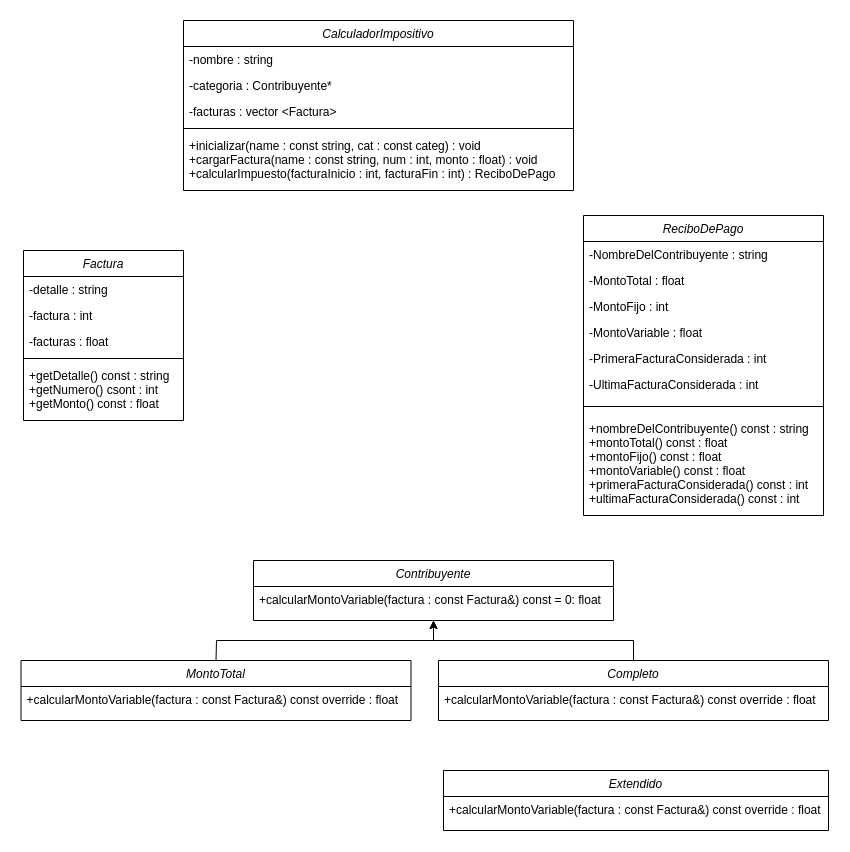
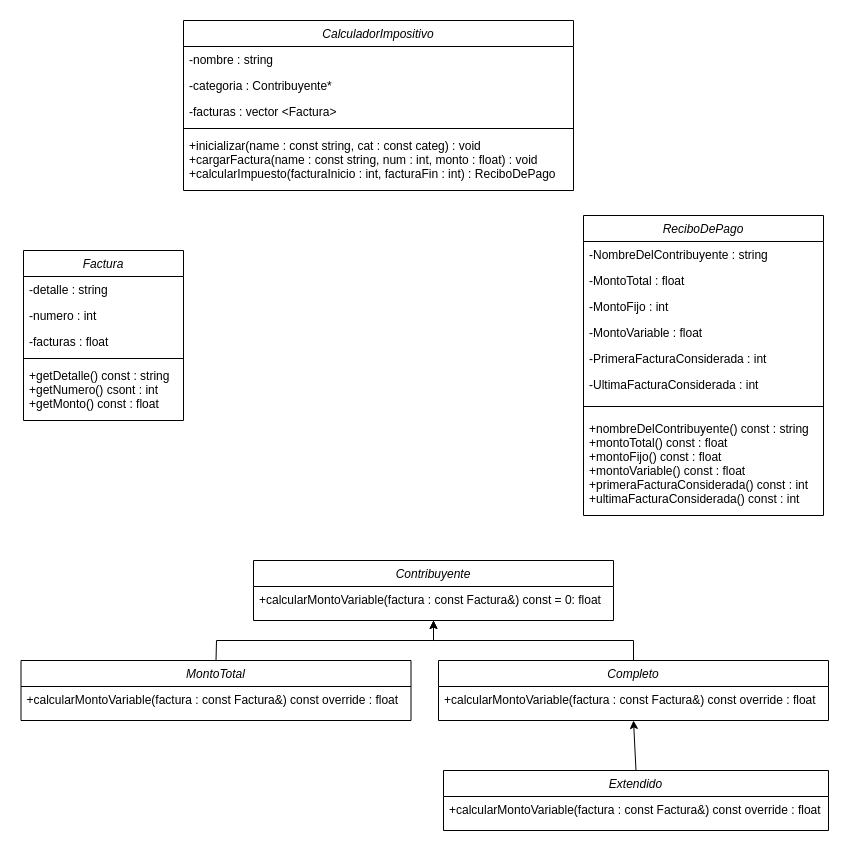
node "-factura : int": label "-factura : int" -> "-numero : int"
edge "Extendido" -> "Completo": added
